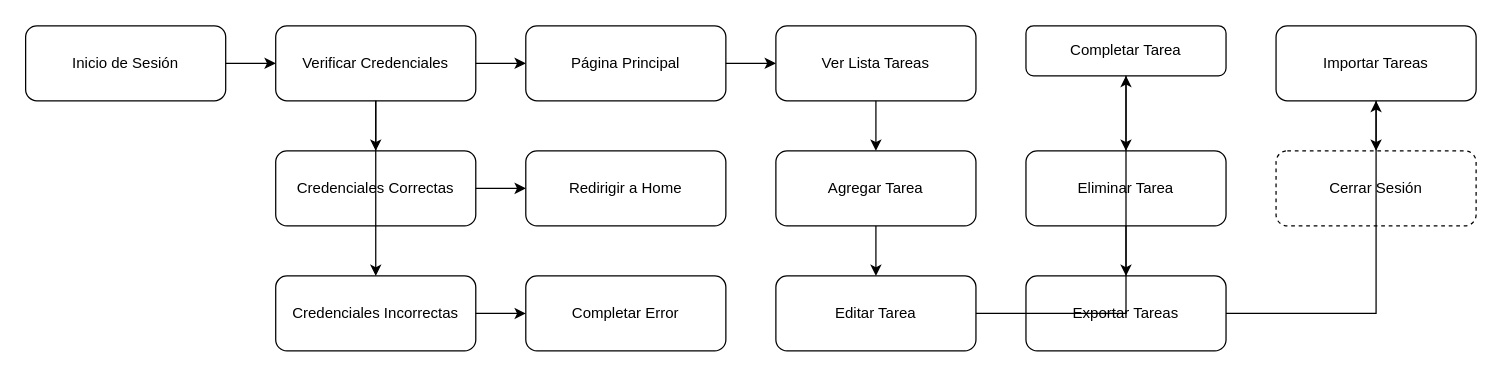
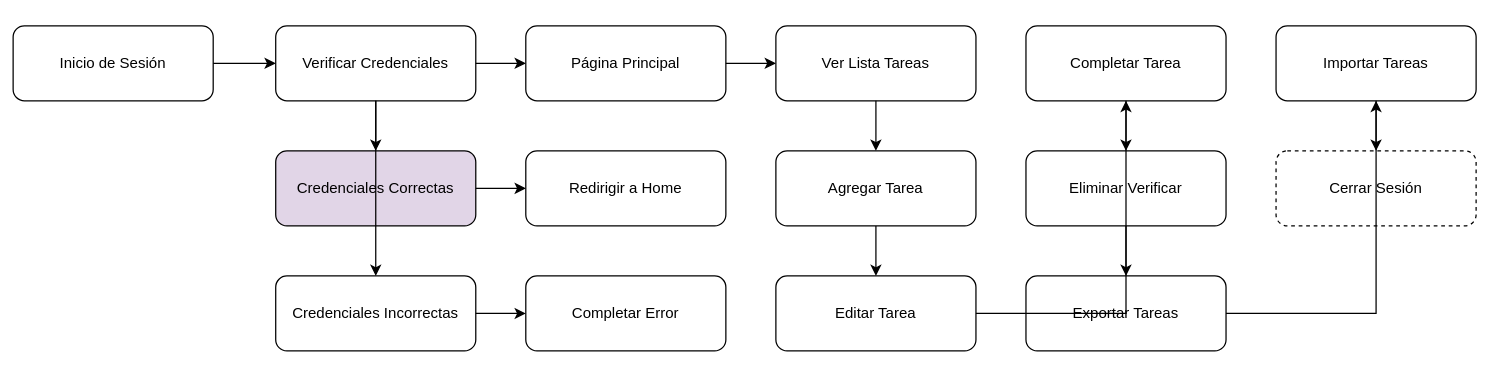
node "Completar Tarea": size 200x50 -> 200x75
node "Inicio de Sesión": moved (126, 63) -> (113, 63)
node "Credenciales Correctas": fillcolor #ffffff -> #e1d5e7
node "Eliminar Tarea": label "Eliminar Tarea" -> "Eliminar Verificar"
